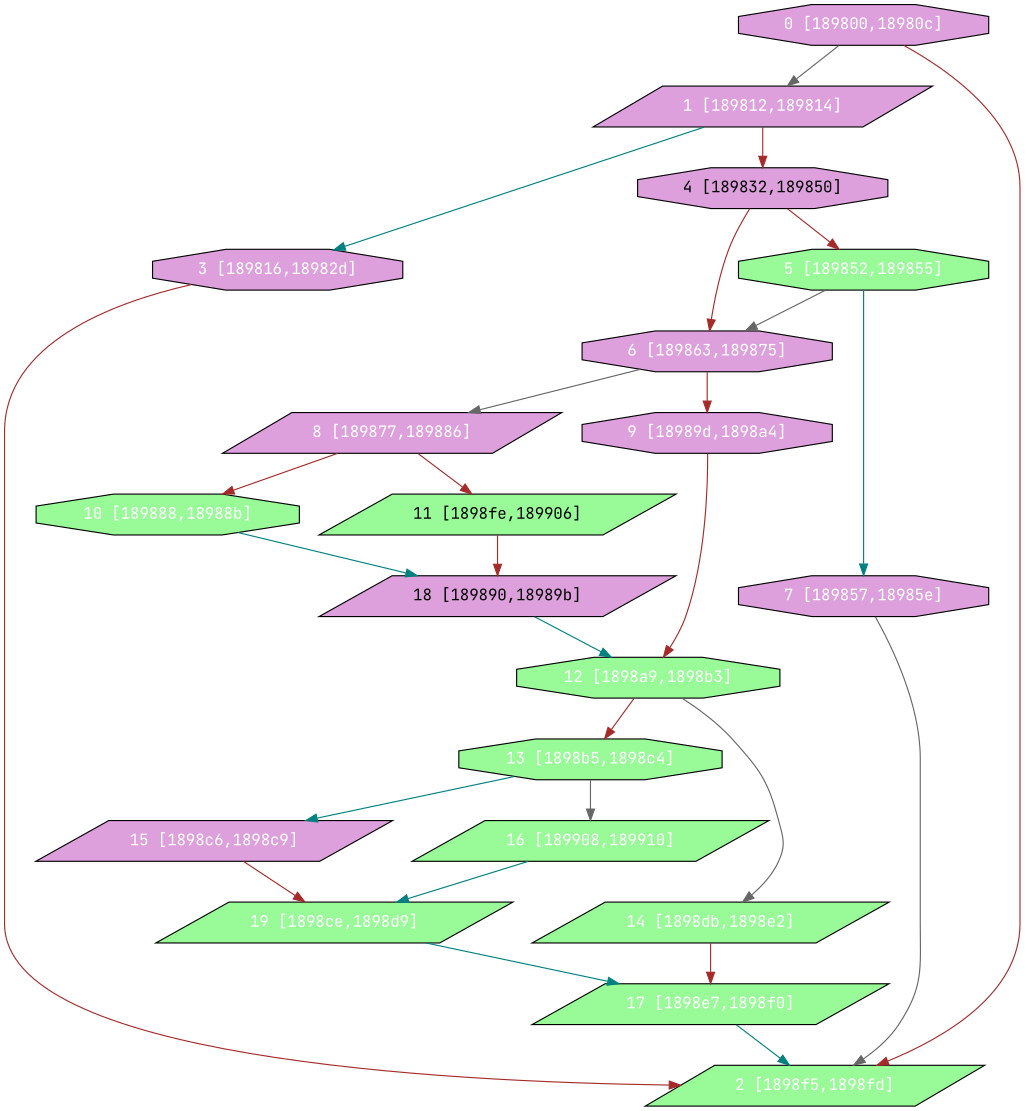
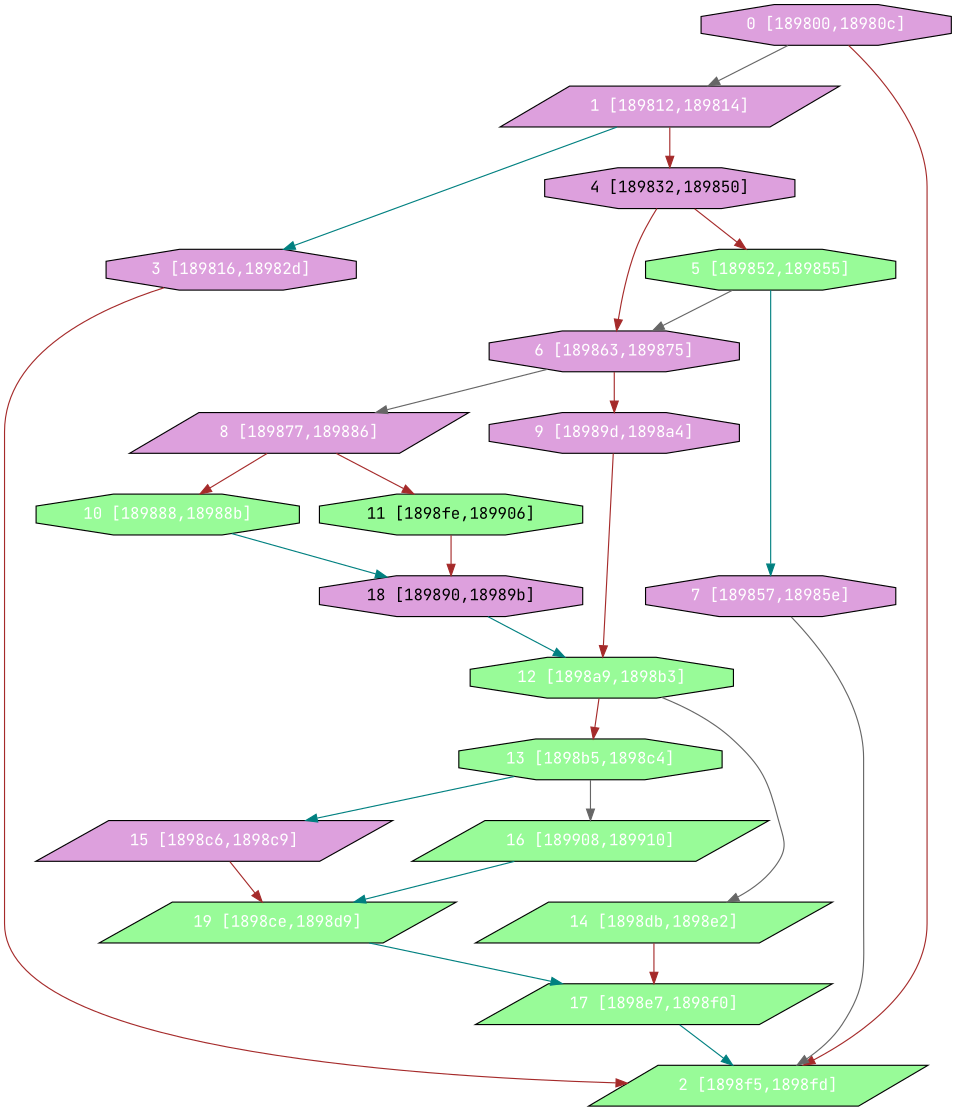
node "11 [1898fe,189906]": shape parallelogram -> octagon
node "18 [189890,18989b]": shape parallelogram -> octagon
